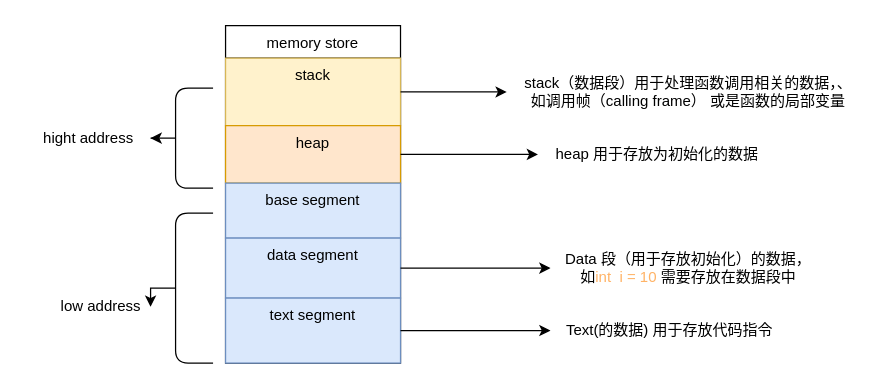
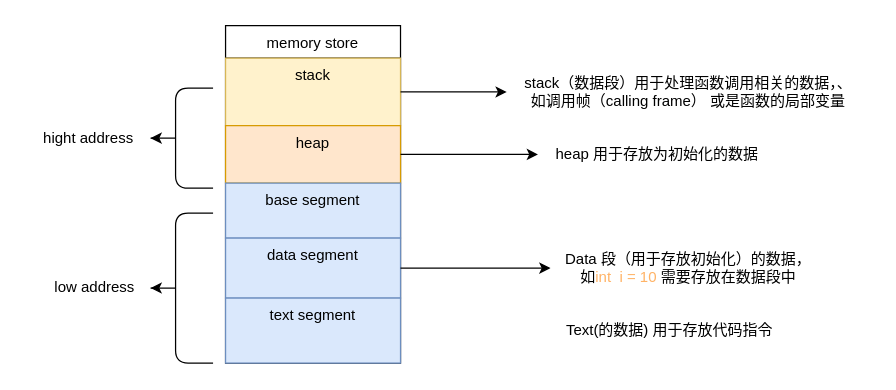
node "low address": moved (101, 307) -> (94, 288)
edge "text segment" -> "Text(的数据) 用于存放代码指令": removed
